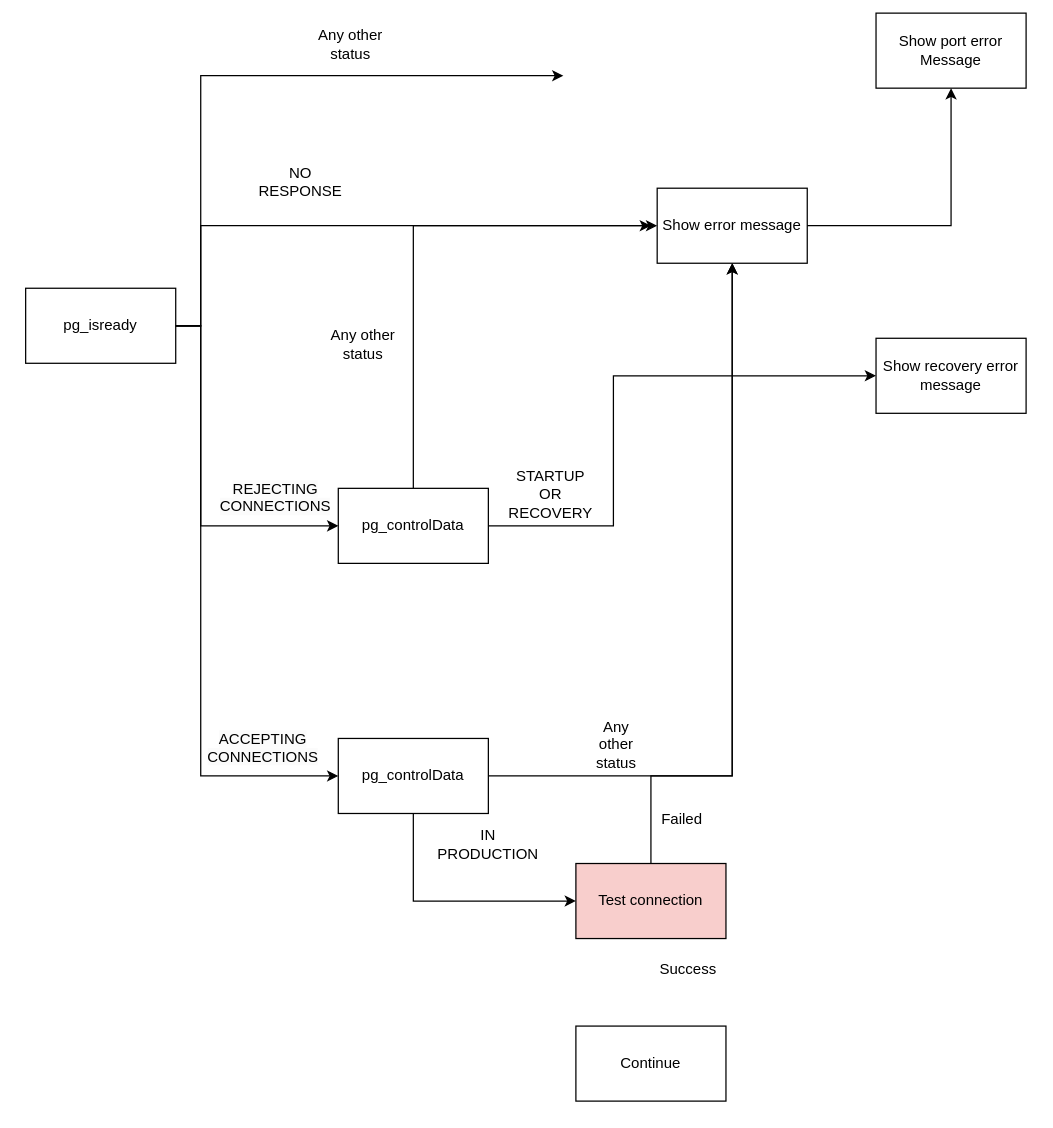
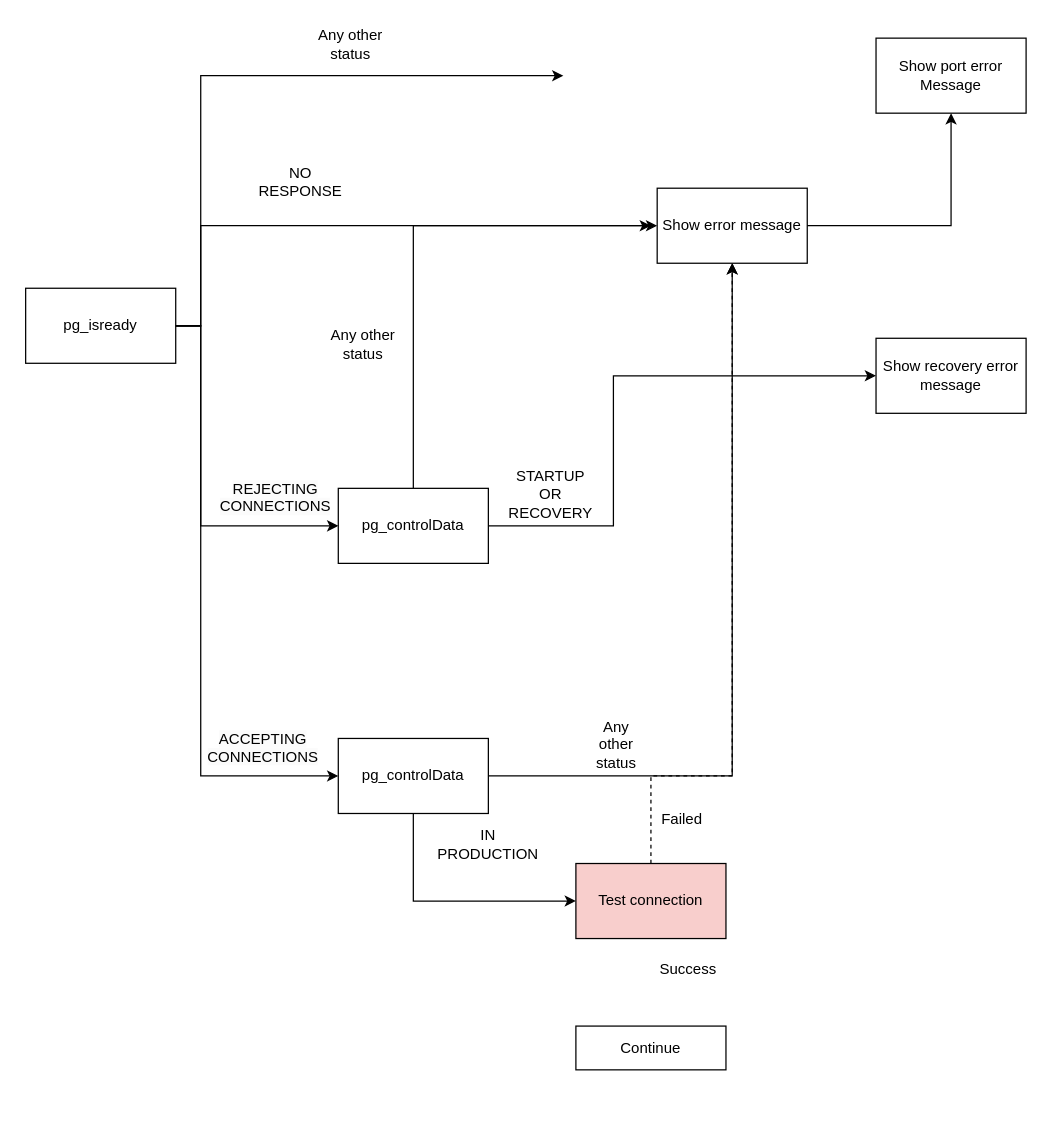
node "Show port error Message": moved (951, 51) -> (951, 76)
edge "Test connection" -> "Show error message": style solid -> dashed
node "Continue": size 150x75 -> 150x44
